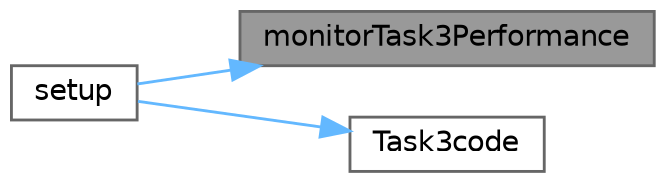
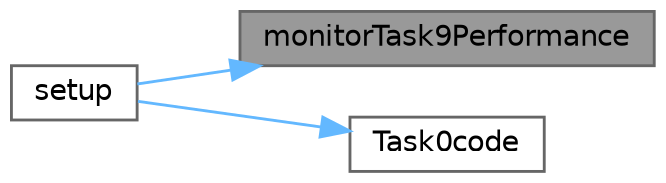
node "monitorTask3Performance": label "monitorTask3Performance" -> "monitorTask9Performance"
node "Task3code": label "Task3code" -> "Task0code"
